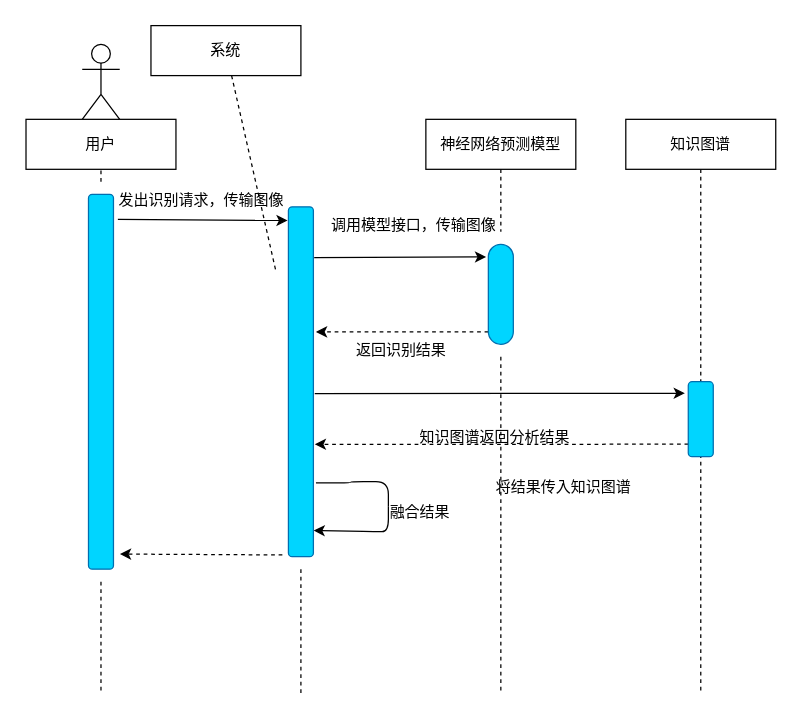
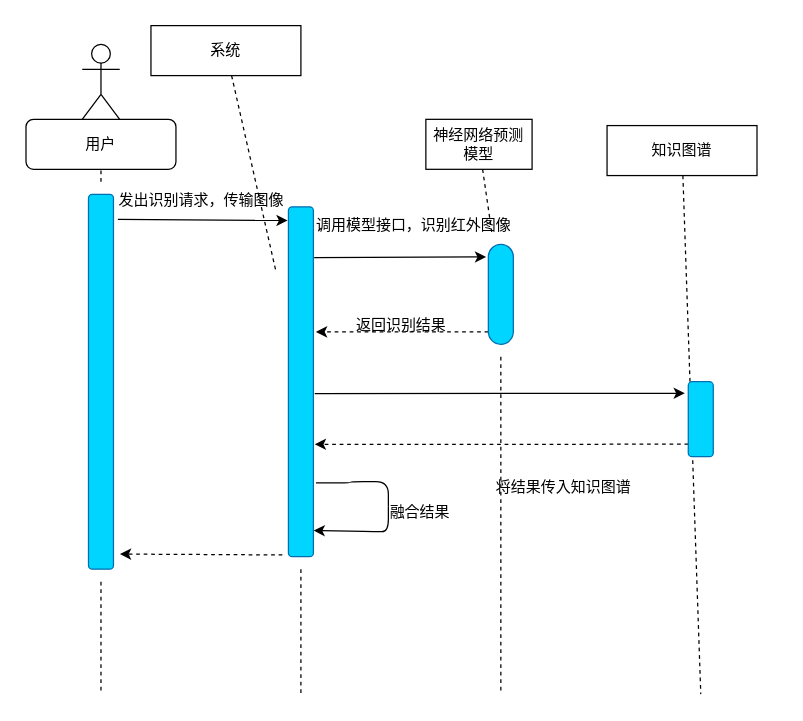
node "用户": shape rectangle -> rounded rectangle
node "神经网络预测模型": size 150x50 -> 106x50
node "知识图谱": moved (701, 144) -> (682, 151)
node "调用模型接口，传输图像": label "调用模型接口，传输图像" -> "调用模型接口，识别红外图像"
node "返回识别结果": moved (401, 351) -> (401, 326)
node "知识图谱返回分析结果": removed
